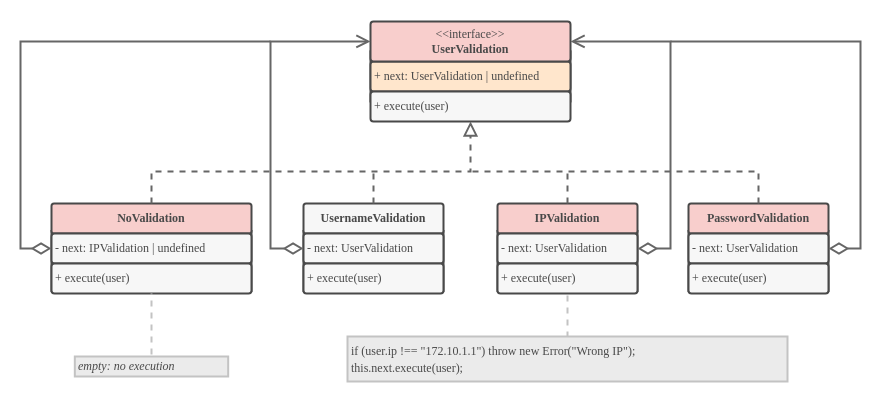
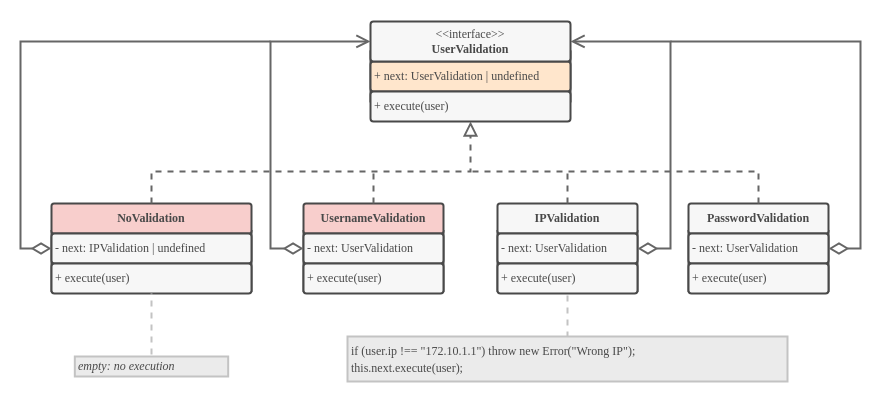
node "<<interface>> UserValidation": fillcolor #f8cecc -> #f7f7f7
node "UsernameValidation": fillcolor #f7f7f7 -> #f8cecc
node "IPValidation": fillcolor #f8cecc -> #f7f7f7
node "PasswordValidation": fillcolor #f8cecc -> #f7f7f7
